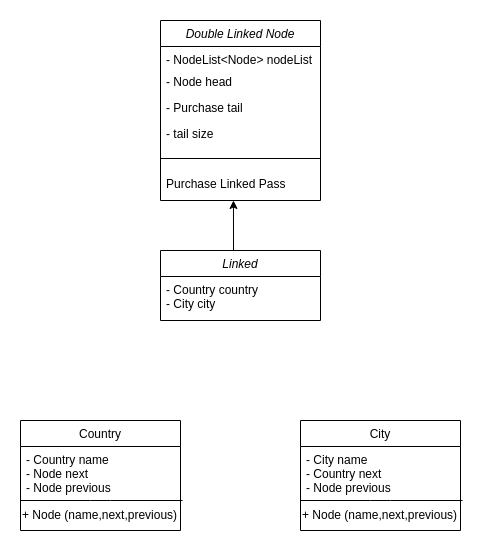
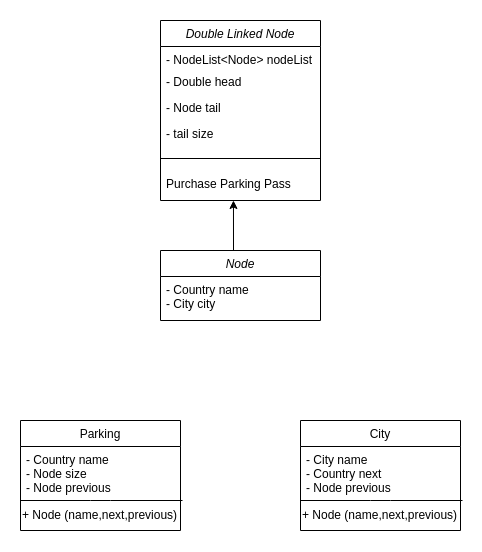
node "- Node head": label "- Node head" -> "- Double head"
node "- Purchase tail": label "- Purchase tail" -> "- Node tail"
node "Purchase Linked Pass": label "Purchase Linked Pass" -> "Purchase Parking Pass"
node "Linked": label "Linked" -> "Node"
node "- Country country - City city": label "- Country country - City city" -> "- Country name - City city"
node "Country": label "Country" -> "Parking"
node "- Country name - Node next - Node previous": label "- Country name - Node next - Node previous" -> "- Country name - Node size - Node previous"
